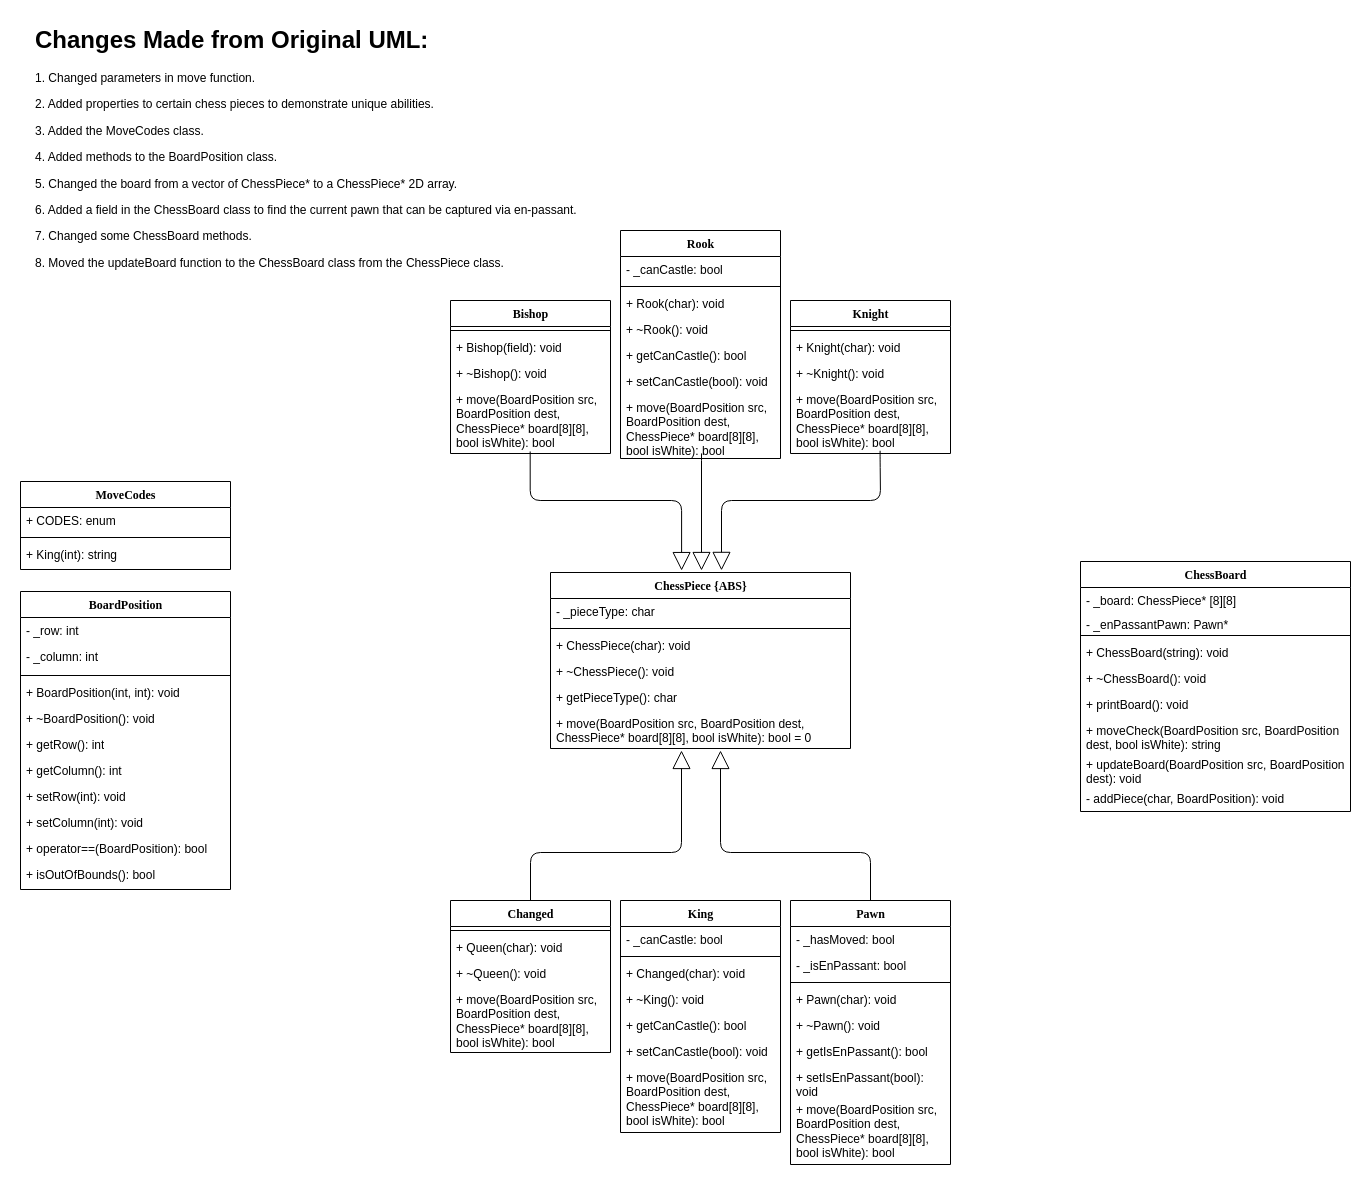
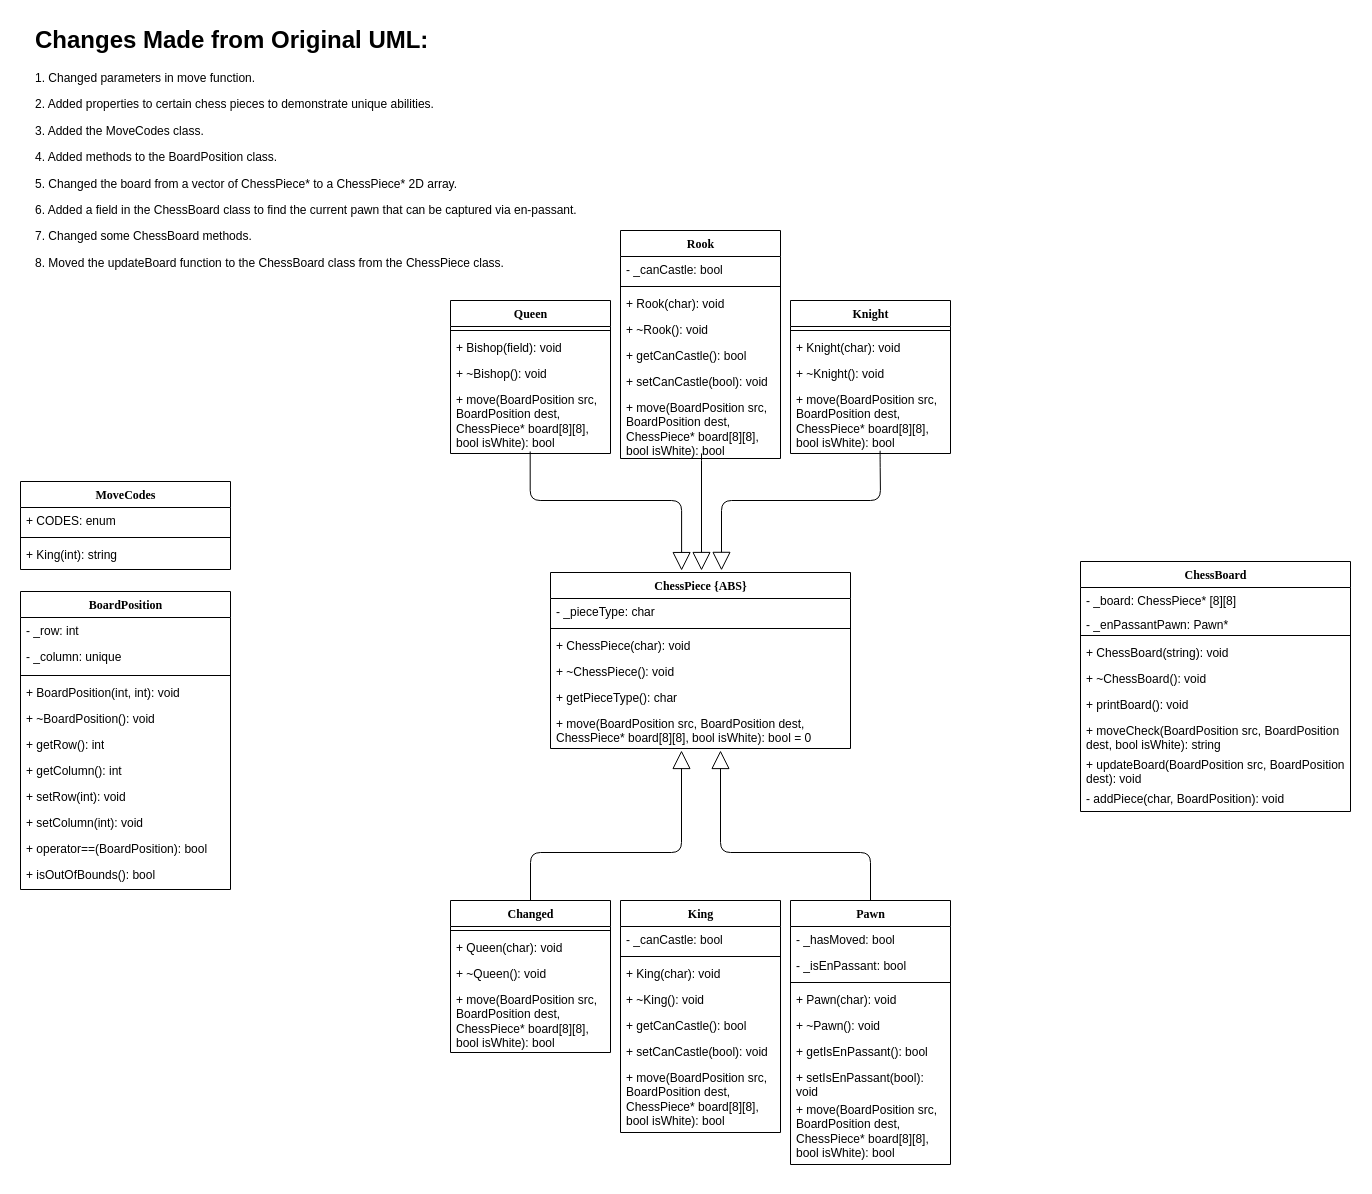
node "Bishop": label "Bishop" -> "Queen"
node "- _column: int": label "- _column: int" -> "- _column: unique"
node "+ Changed(char): void": label "+ Changed(char): void" -> "+ King(char): void"
